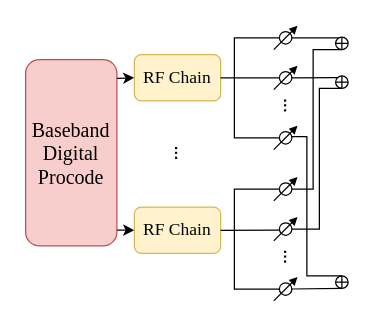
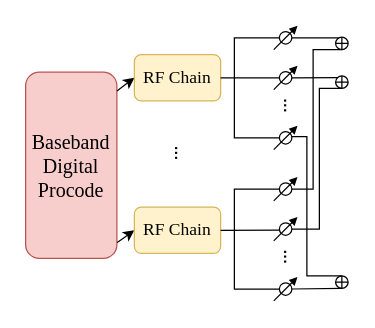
node "Baseband Digital Procode": moved (71, 153) -> (71, 165)
